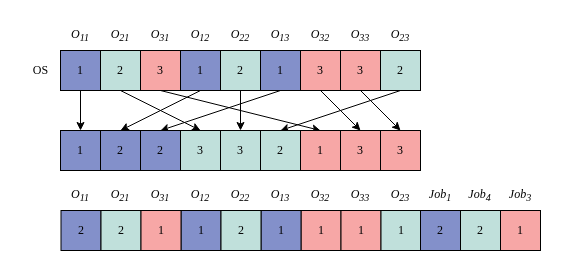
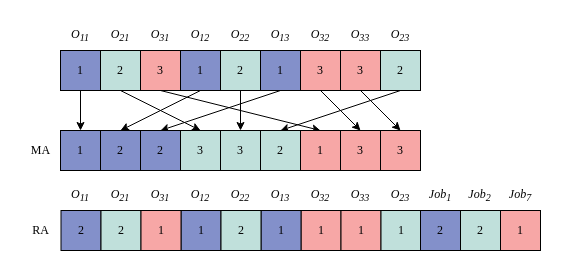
node "OS": removed
node "MA": added
node "Job4": label "Job4" -> "Job2"
node "Job3": label "Job3" -> "Job7"
node "RA": added
